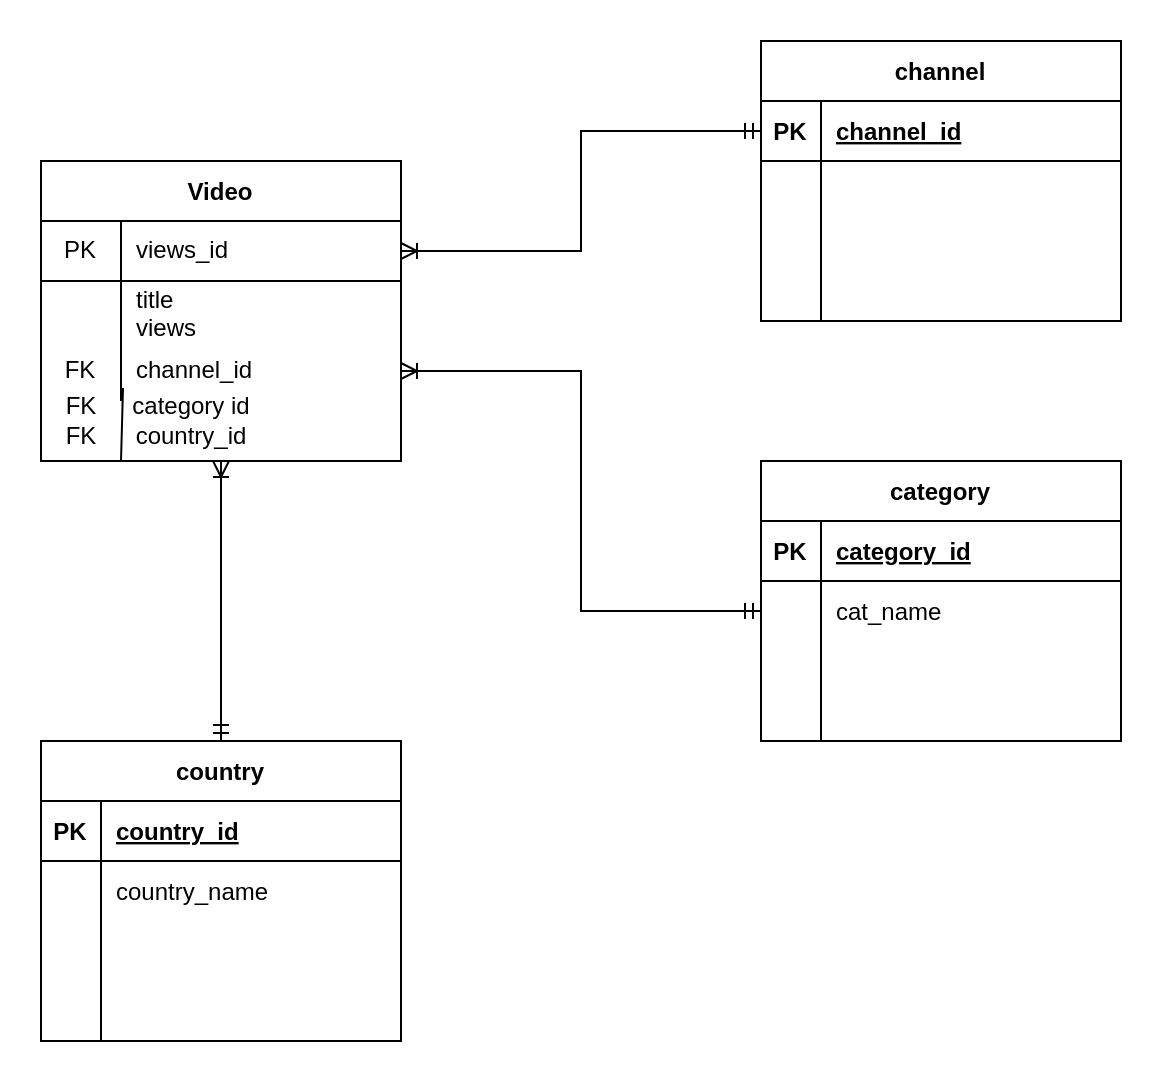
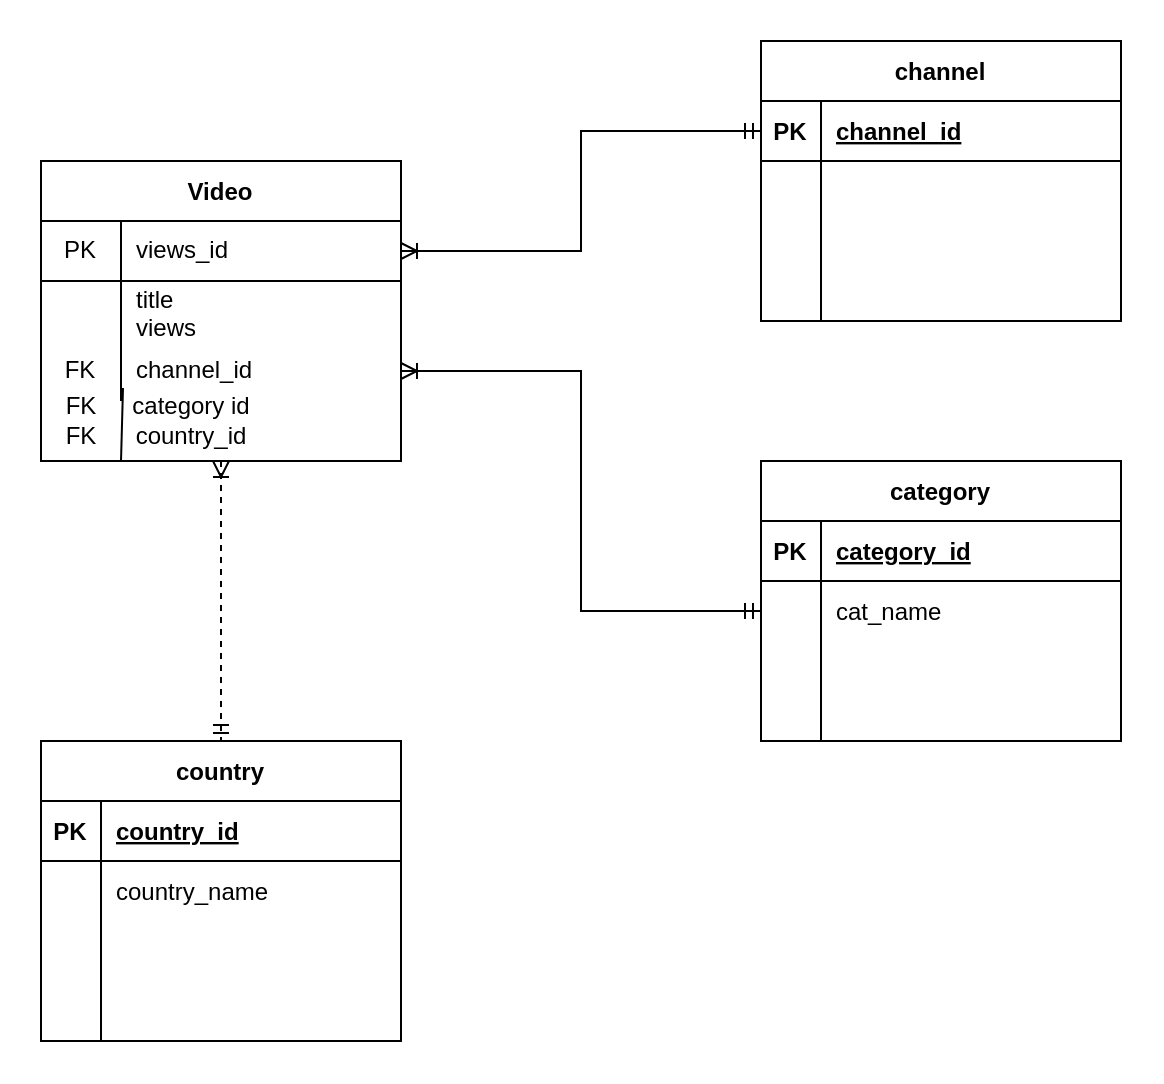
edge "Video" -- "country": style solid -> dashed
